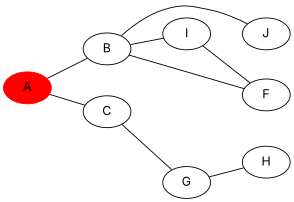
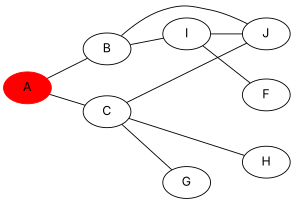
edge "I" -- "J": added
edge "B" -- "F": removed
edge "J" -- "C": added
edge "H" -- "G": now "H" -- "C"
